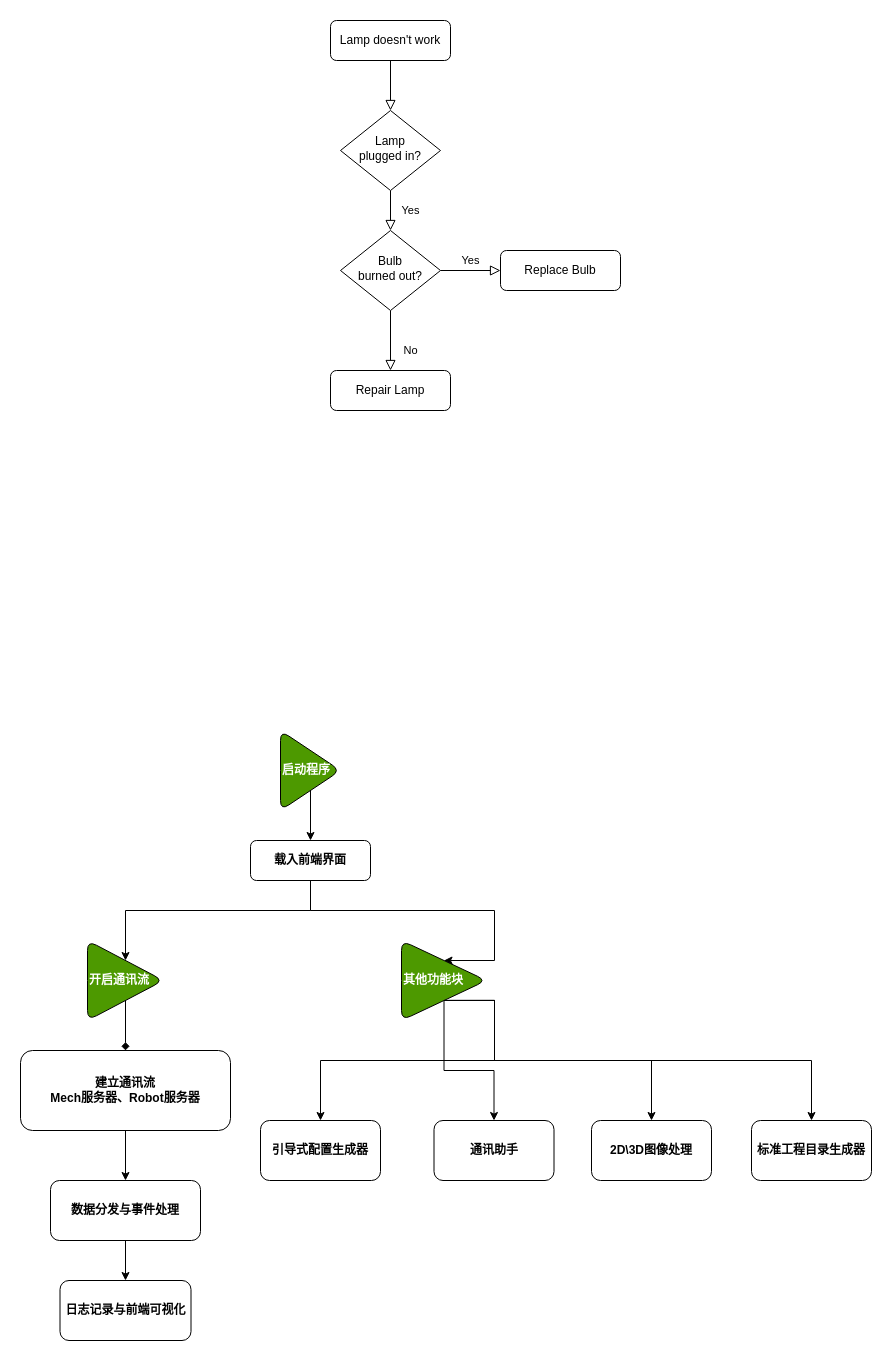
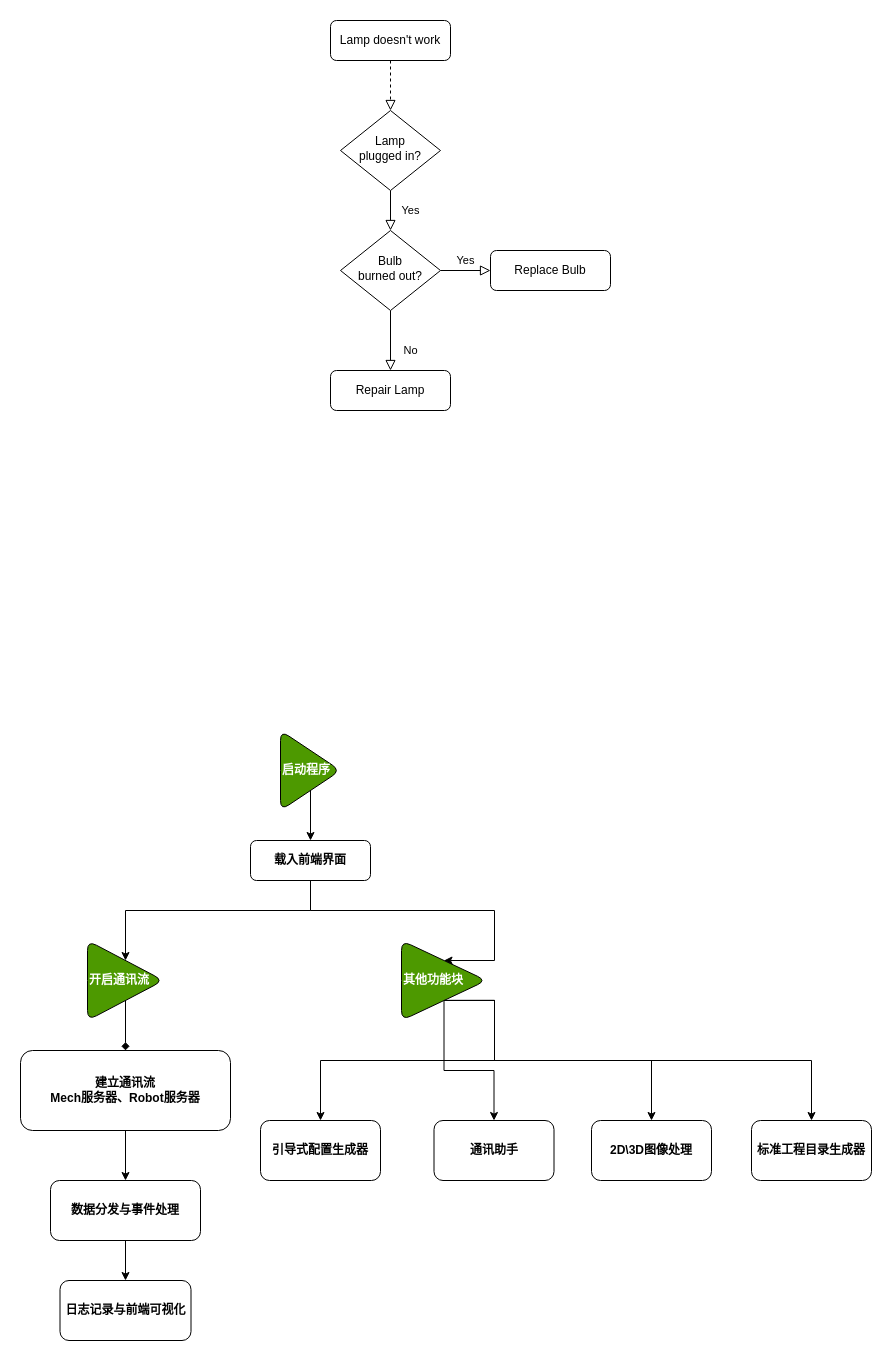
edge "Lamp doesn't work" -> "Lamp plugged in?": style solid -> dashed
node "Replace Bulb": moved (561, 271) -> (551, 271)
